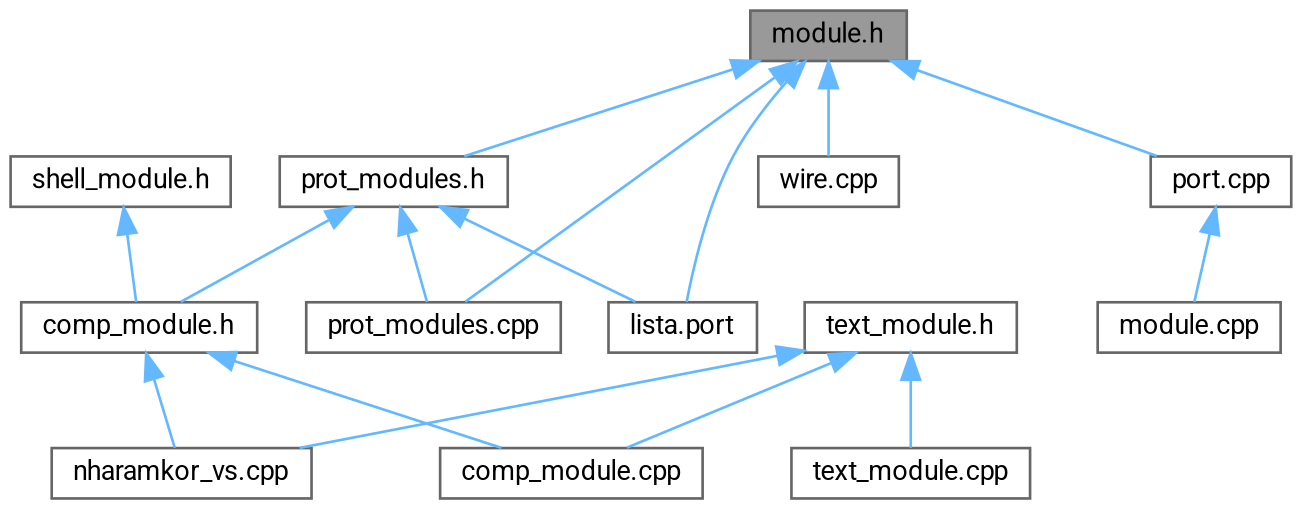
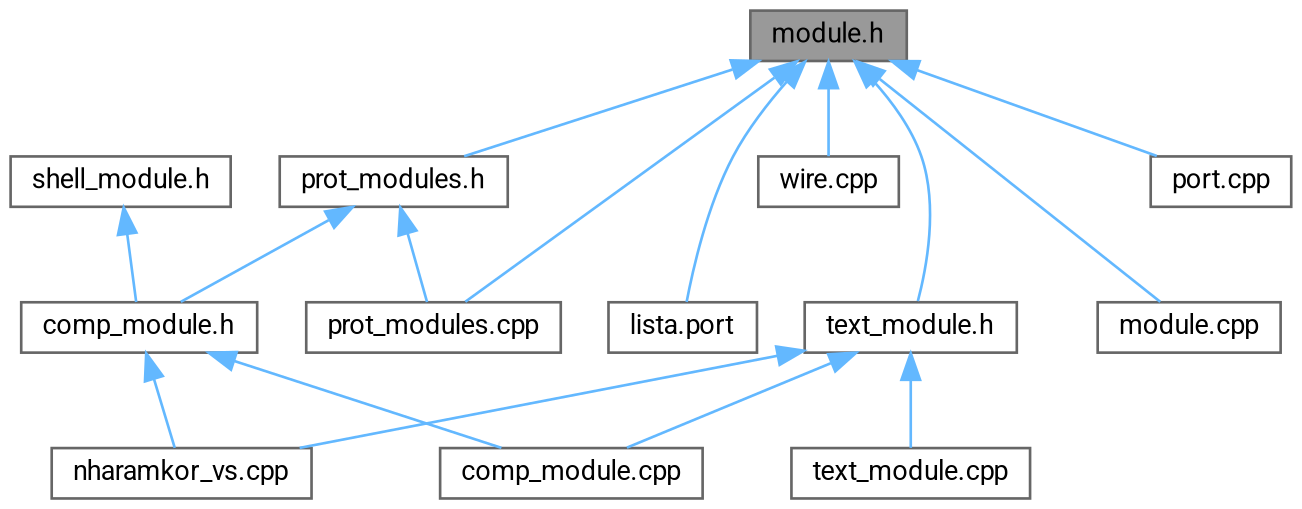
edge "text_module.h" -> "module.h": added
edge "lista.port" -> "prot_modules.h": removed
edge "module.cpp" -> "port.cpp": now "module.cpp" -> "module.h"
